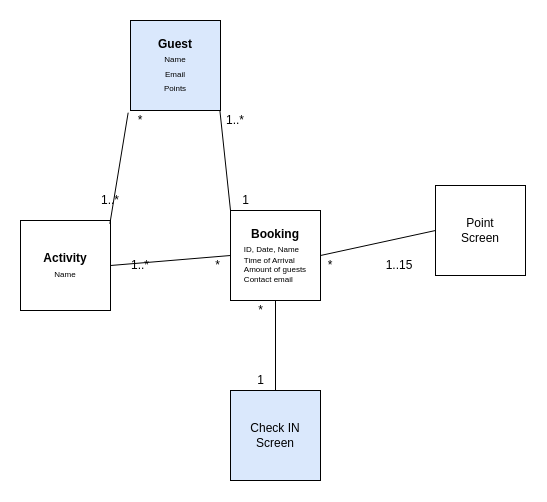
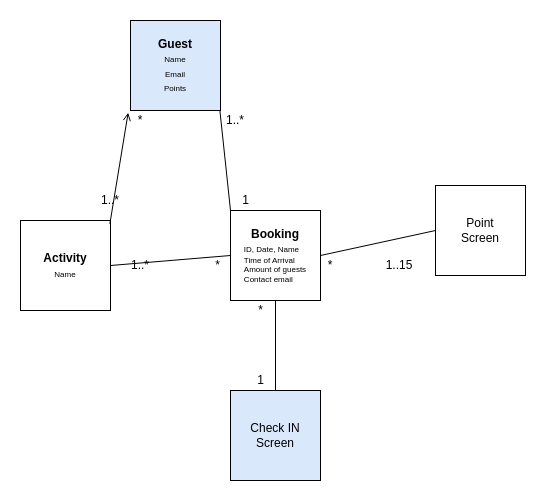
edge "GuestName Email Points" -- "Activity Name": arrowhead none -> open
